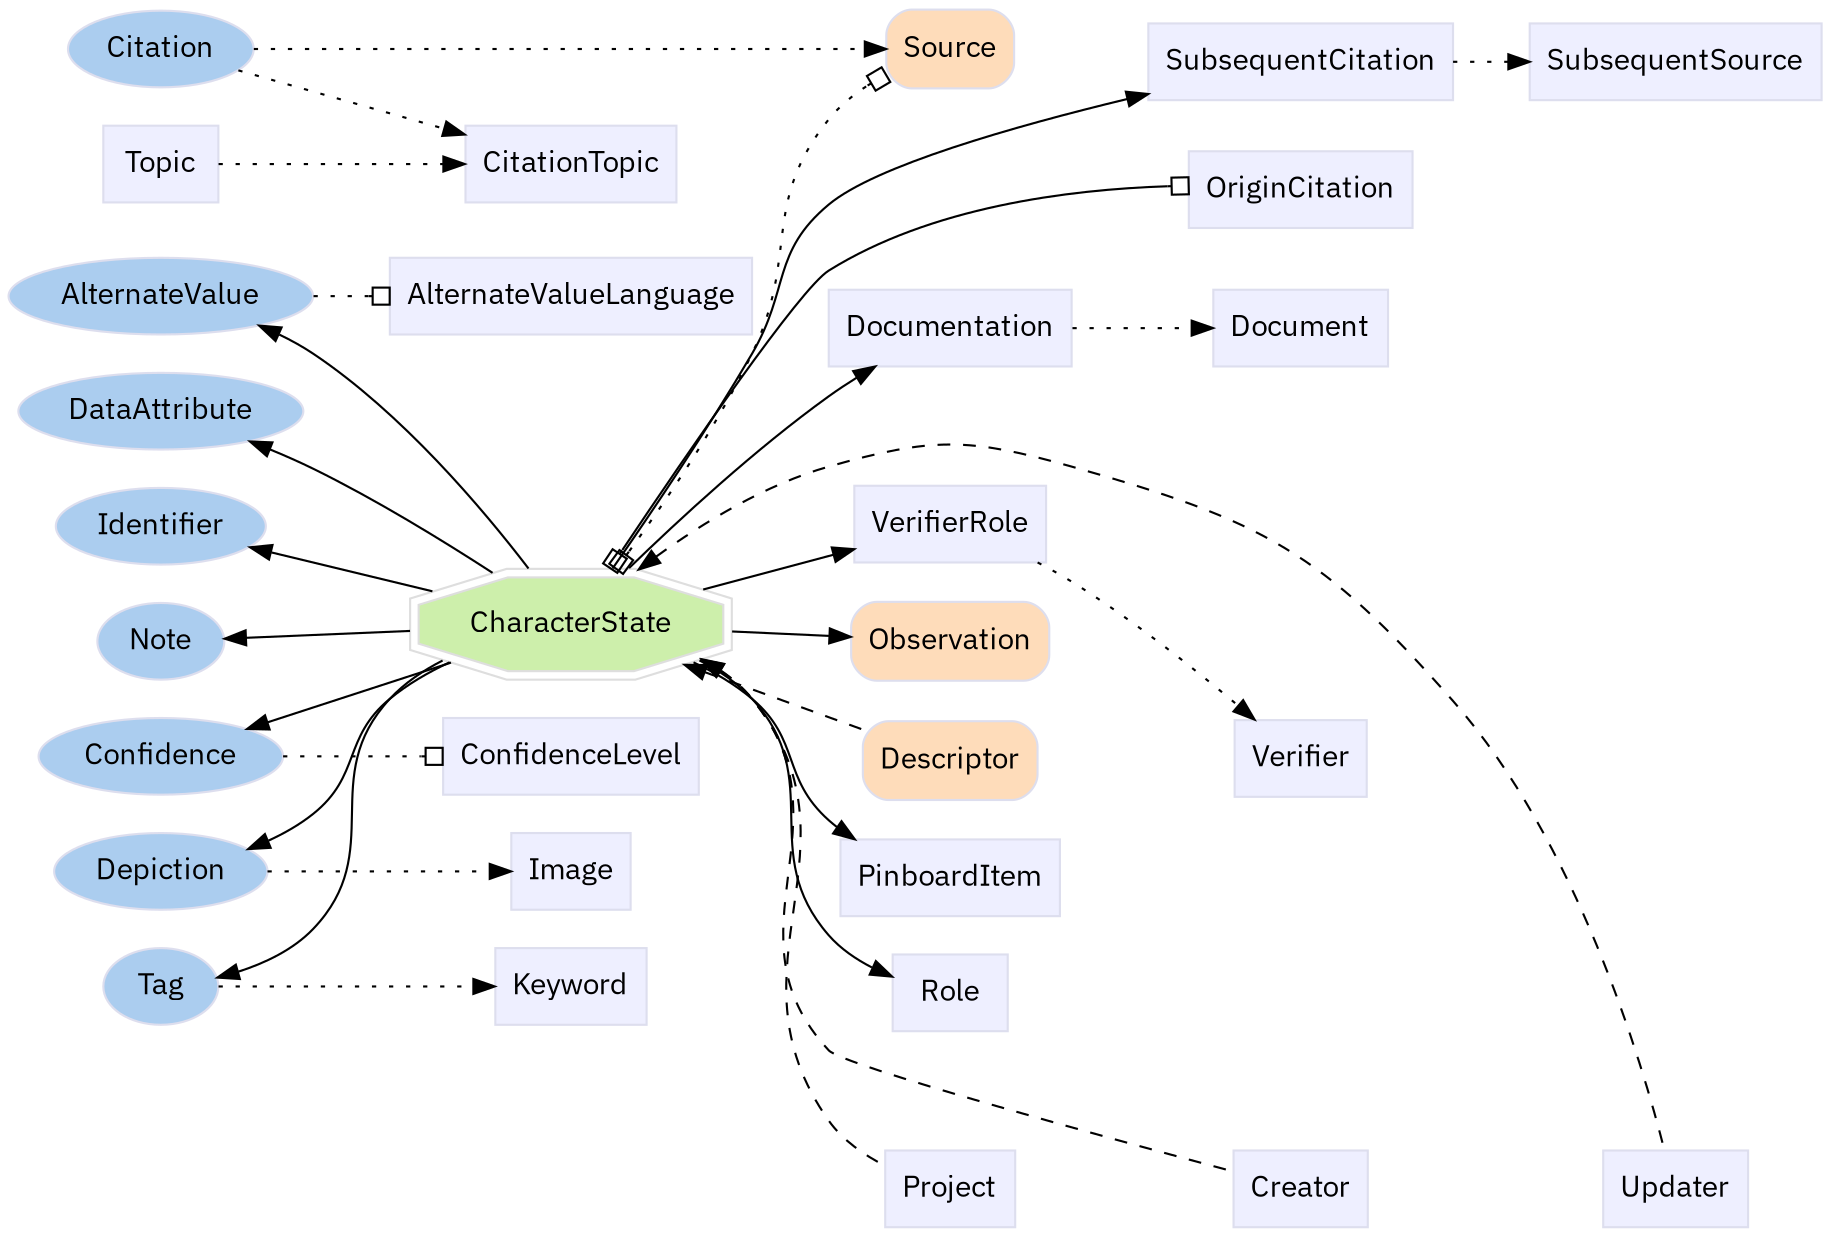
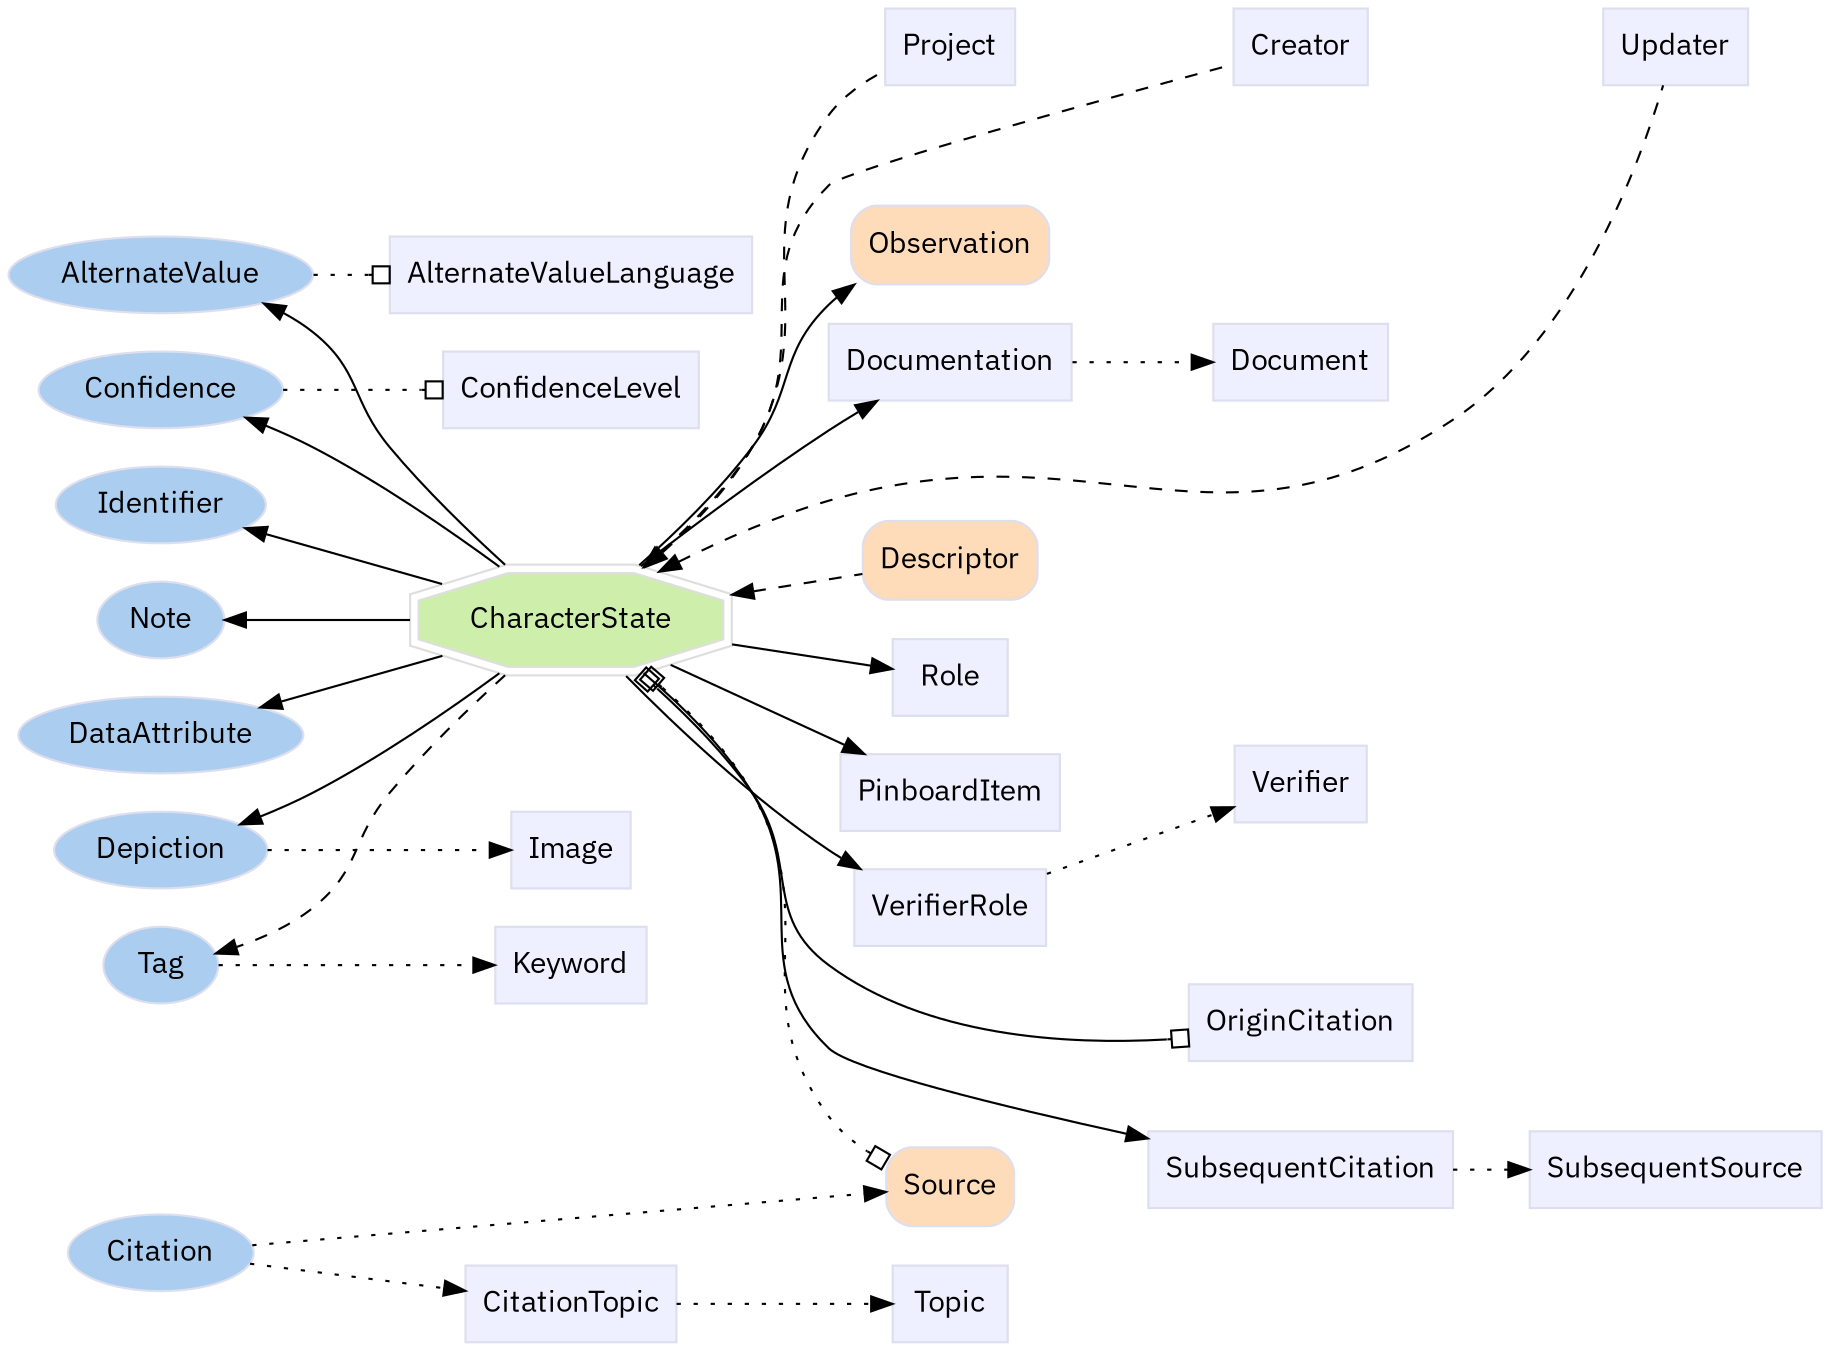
edge "Topic" -> "CitationTopic": reversed
edge "CharacterState" -> "Tag": style solid -> dashed
